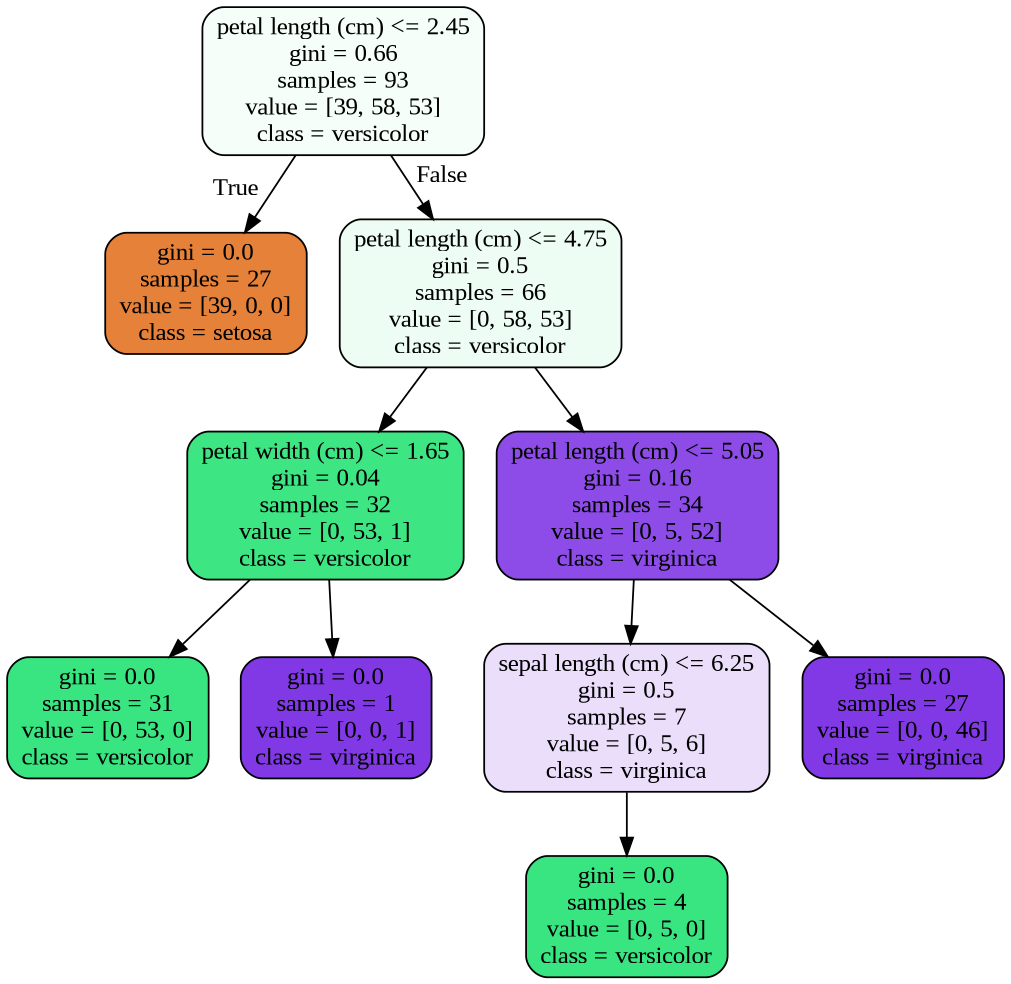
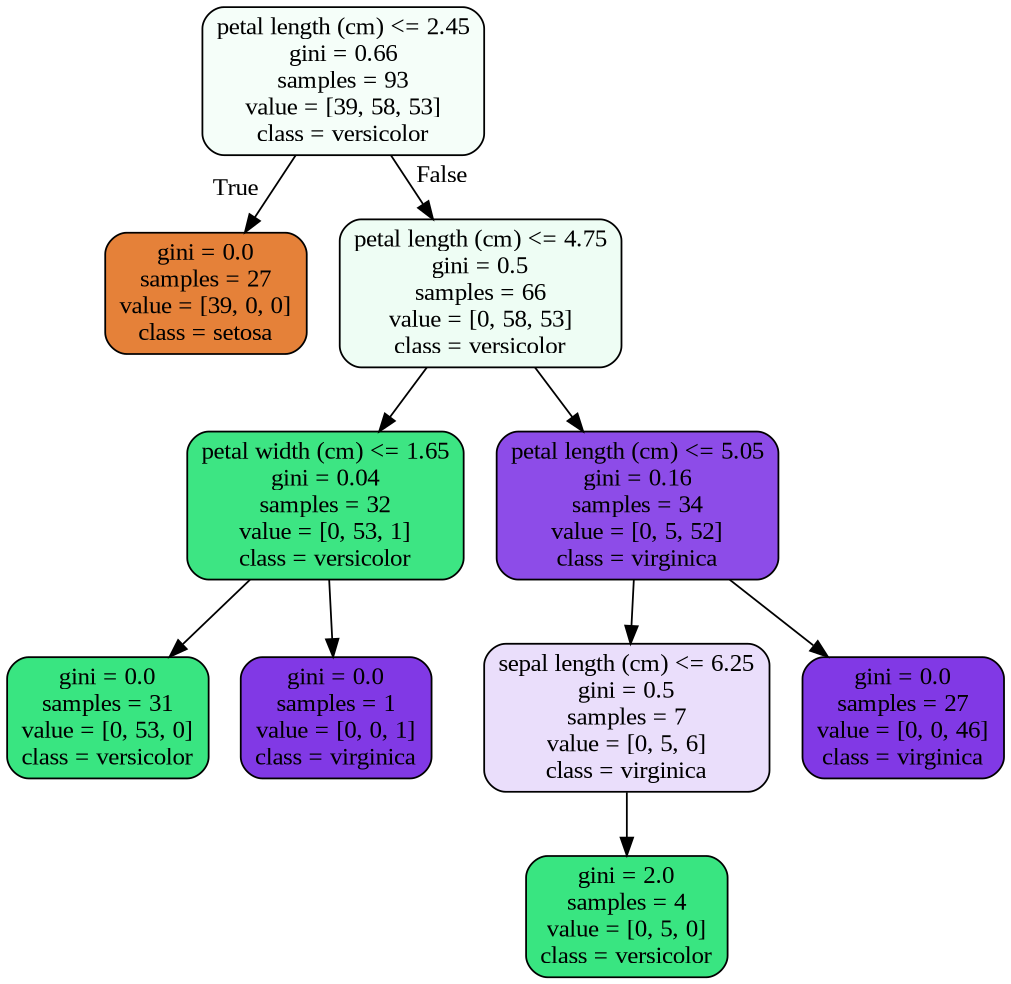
node "gini = 0.0 samples = 4 value = [0, 5, 0] class = versicolor": label "gini = 0.0 samples = 4 value = [0, 5, 0] class = versicolor" -> "gini = 2.0 samples = 4 value = [0, 5, 0] class = versicolor"
